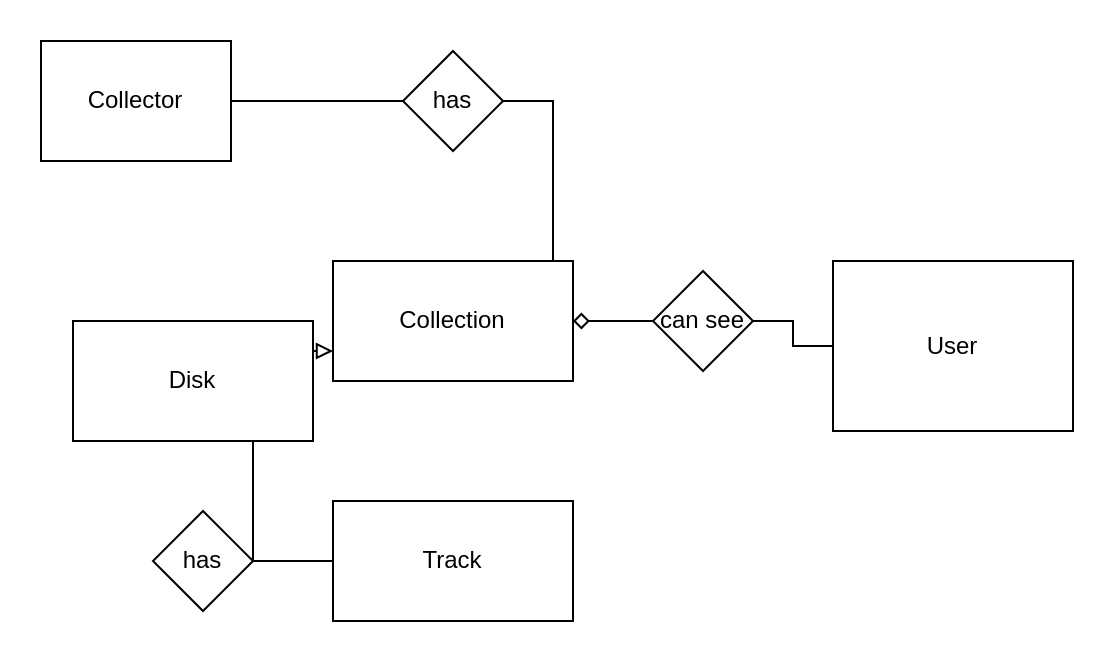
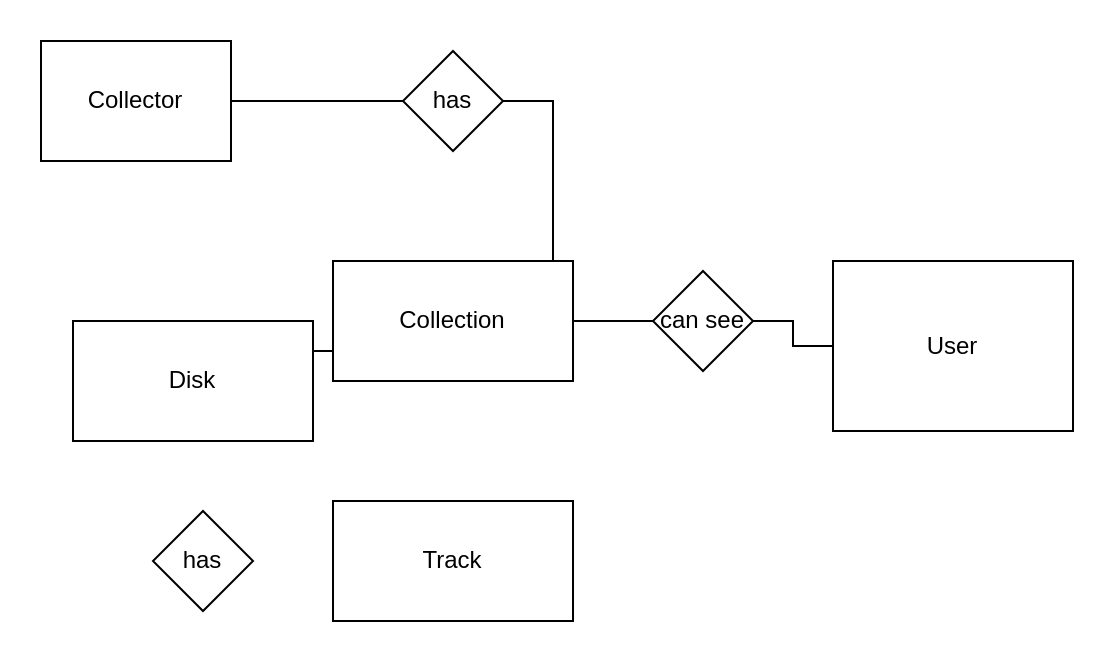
edge "can see" -> "Collection": arrowhead diamond -> none
edge "Disk" -> "Collection": arrowhead block -> none
edge "Disk" -- "Track": removed
